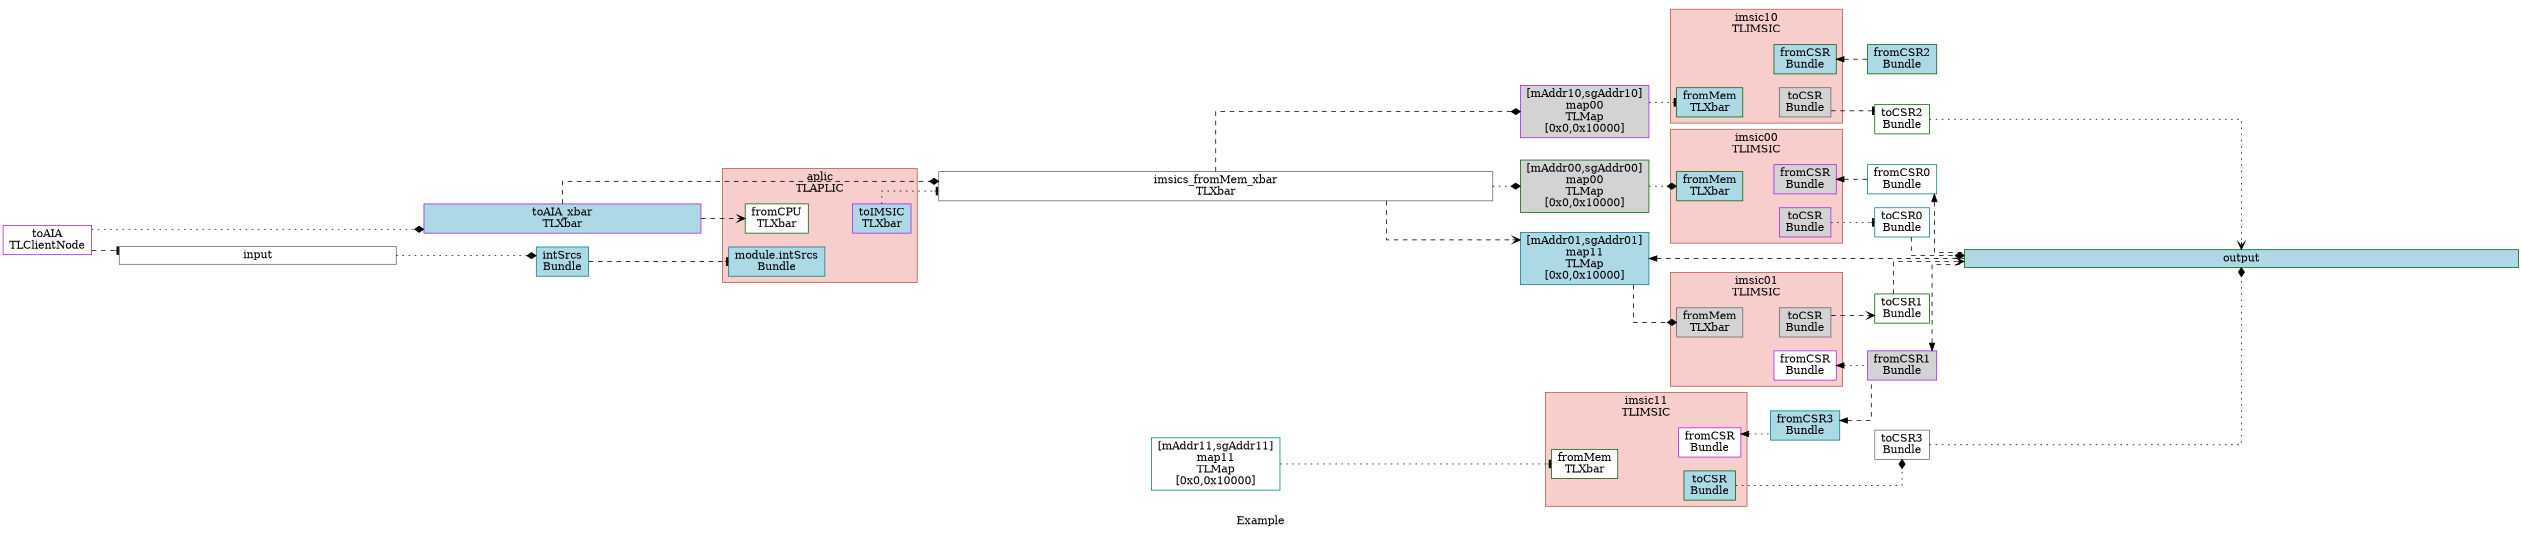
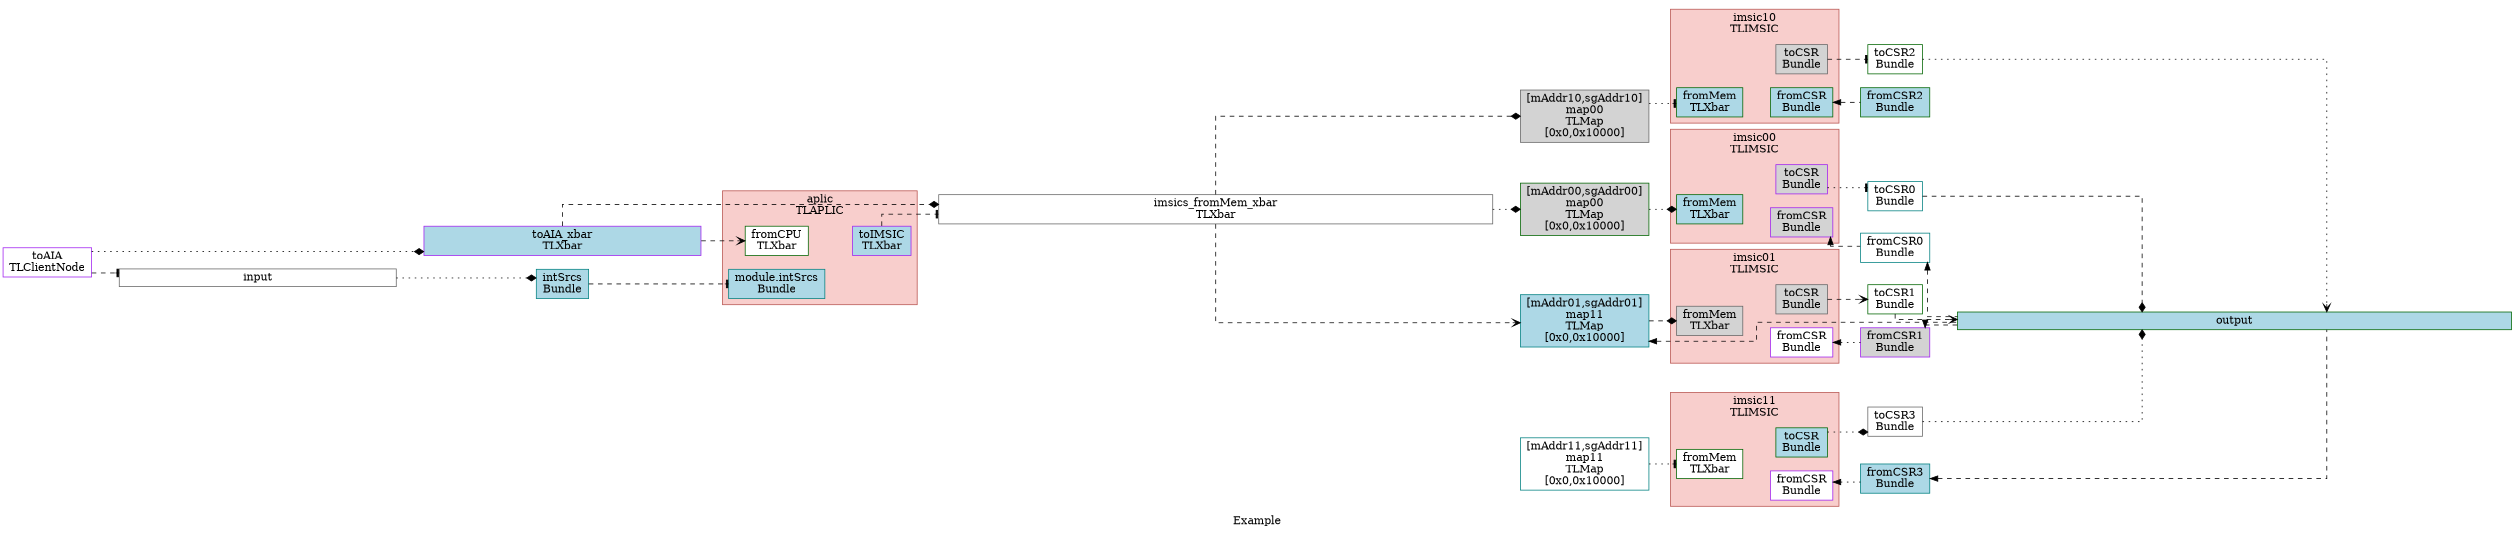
node "[mAddr10,sgAddr10] map00 TLMap [0x0,0x10000]": color purple -> gray40
edge "toIMSIC TLXbar" -> "imsics_fromMem_xbar TLXbar": style dotted -> dashed
edge "fromCSR1 Bundle" -> "fromCSR3 Bundle": now "output" -> "fromCSR3 Bundle"
